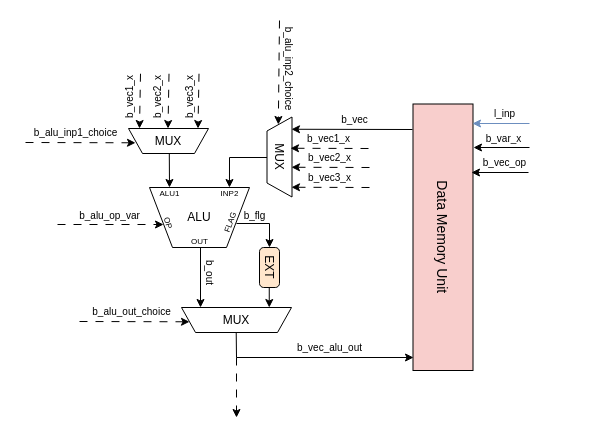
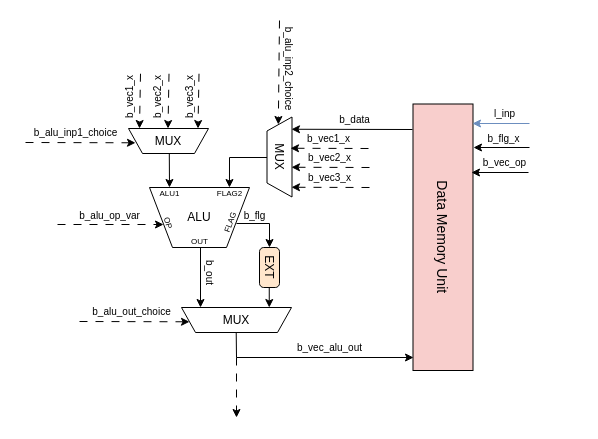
node "b_vec": label "b_vec" -> "b_data"
node "b_var_x": label "b_var_x" -> "b_flg_x"
node "INP2": label "INP2" -> "FLAG2"
